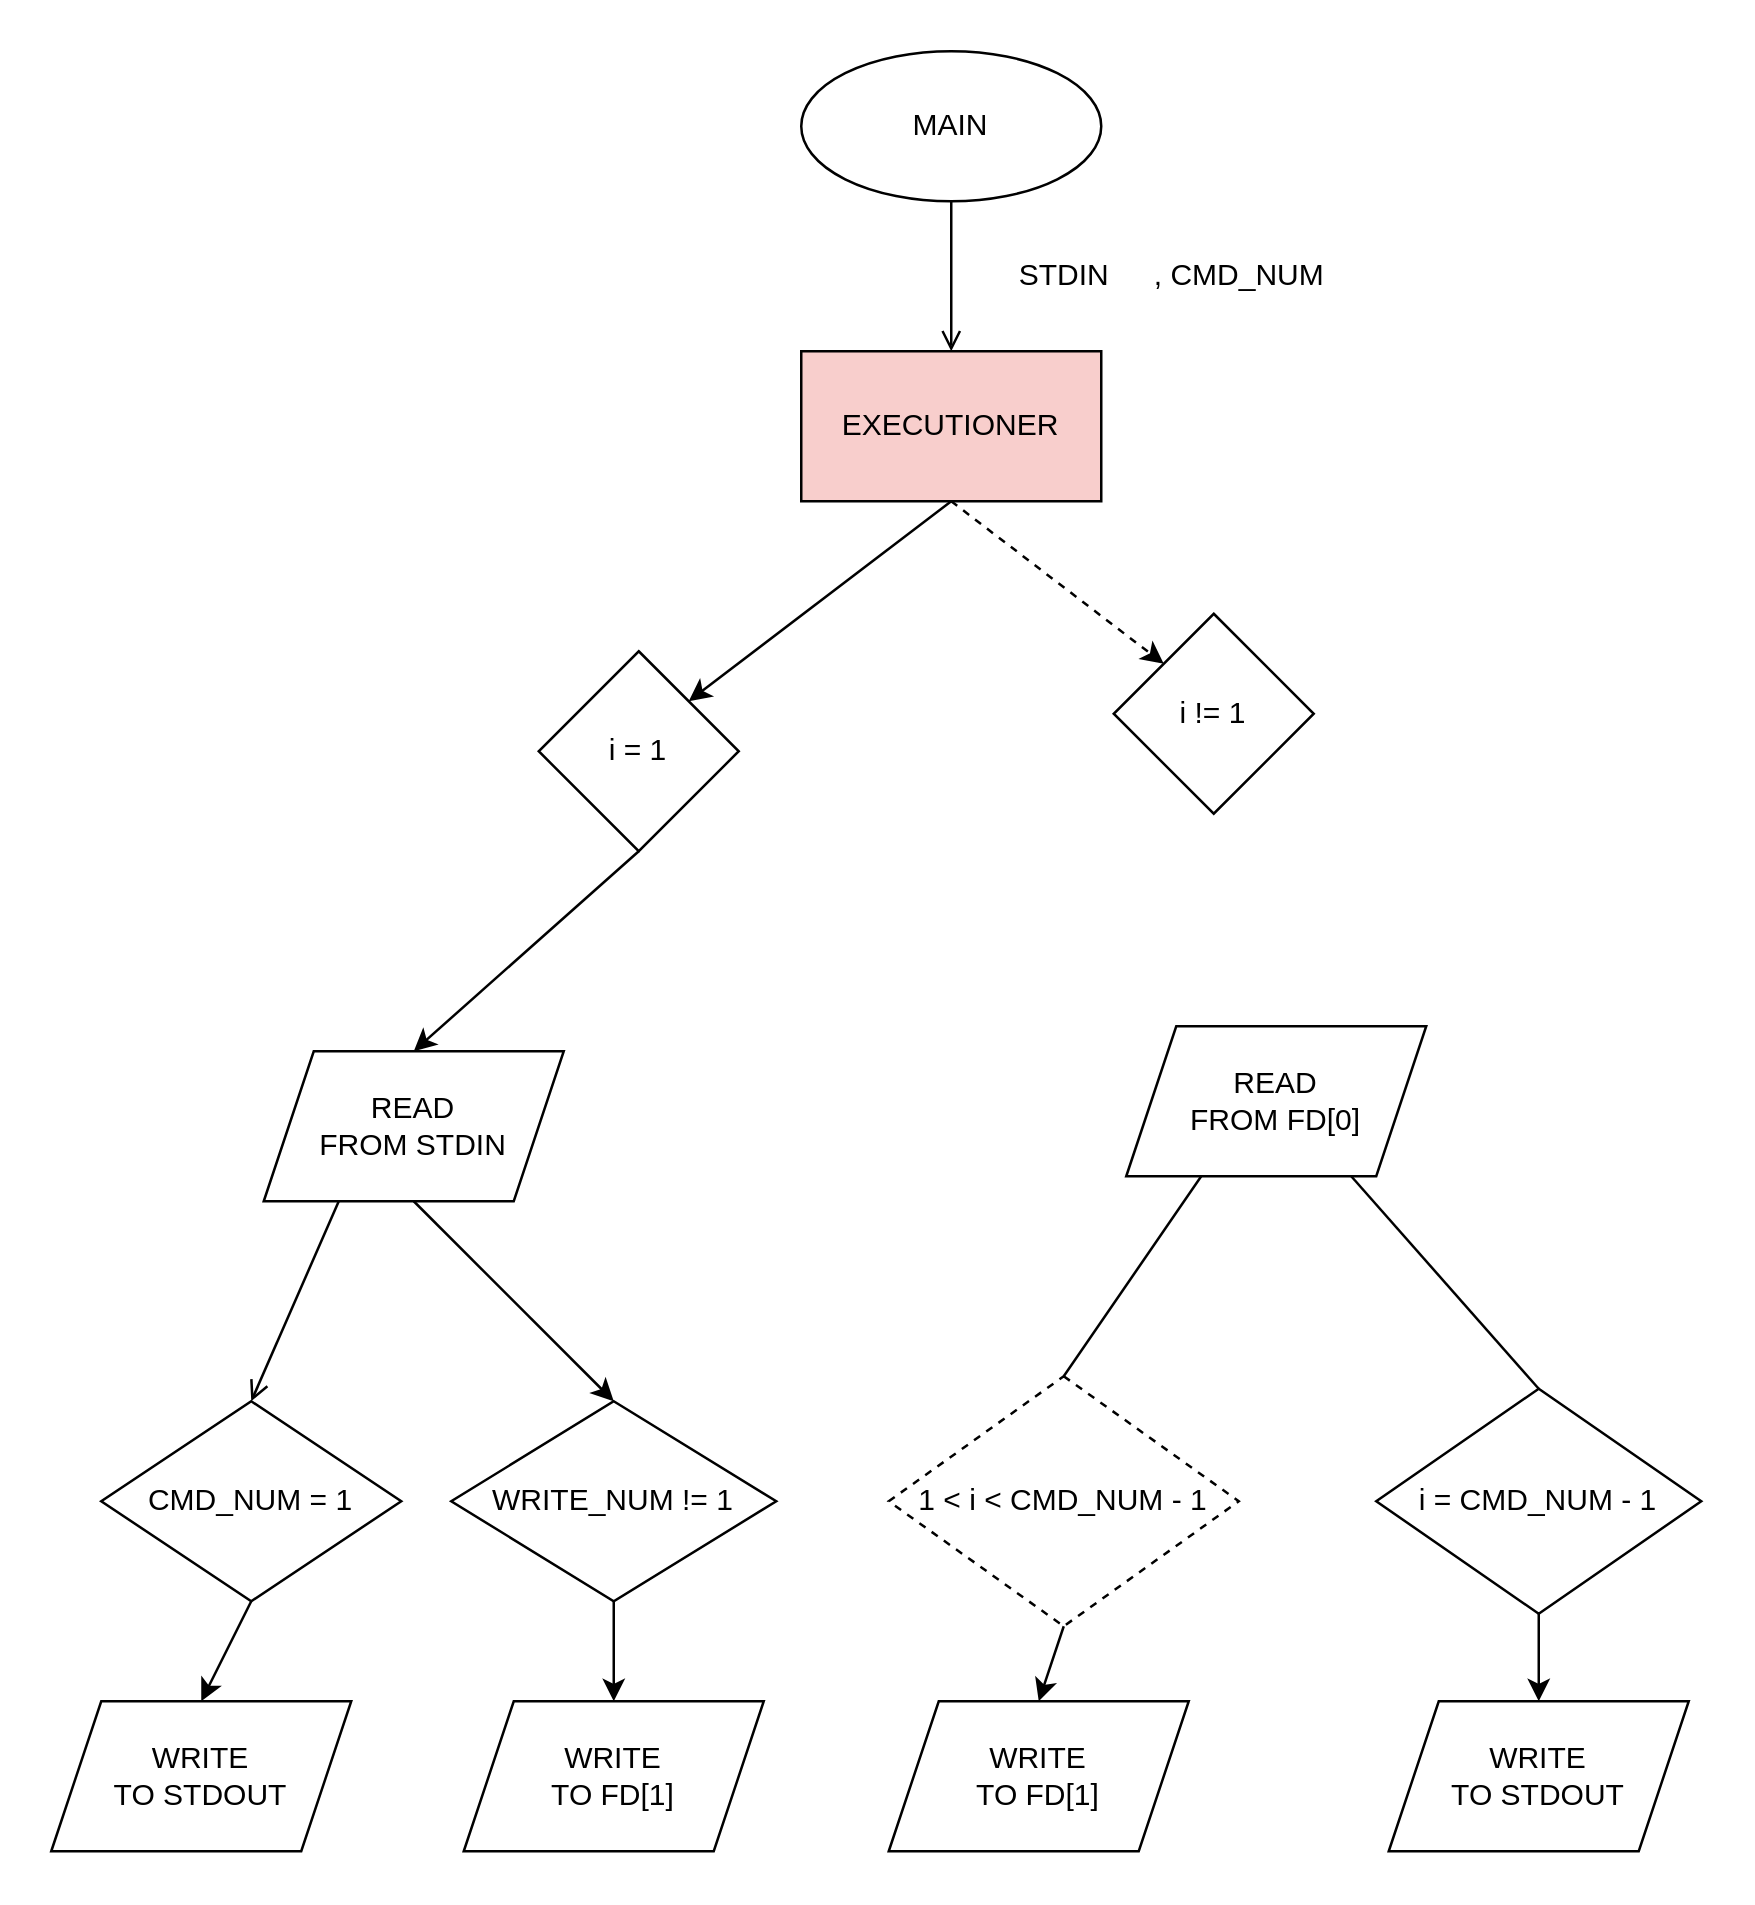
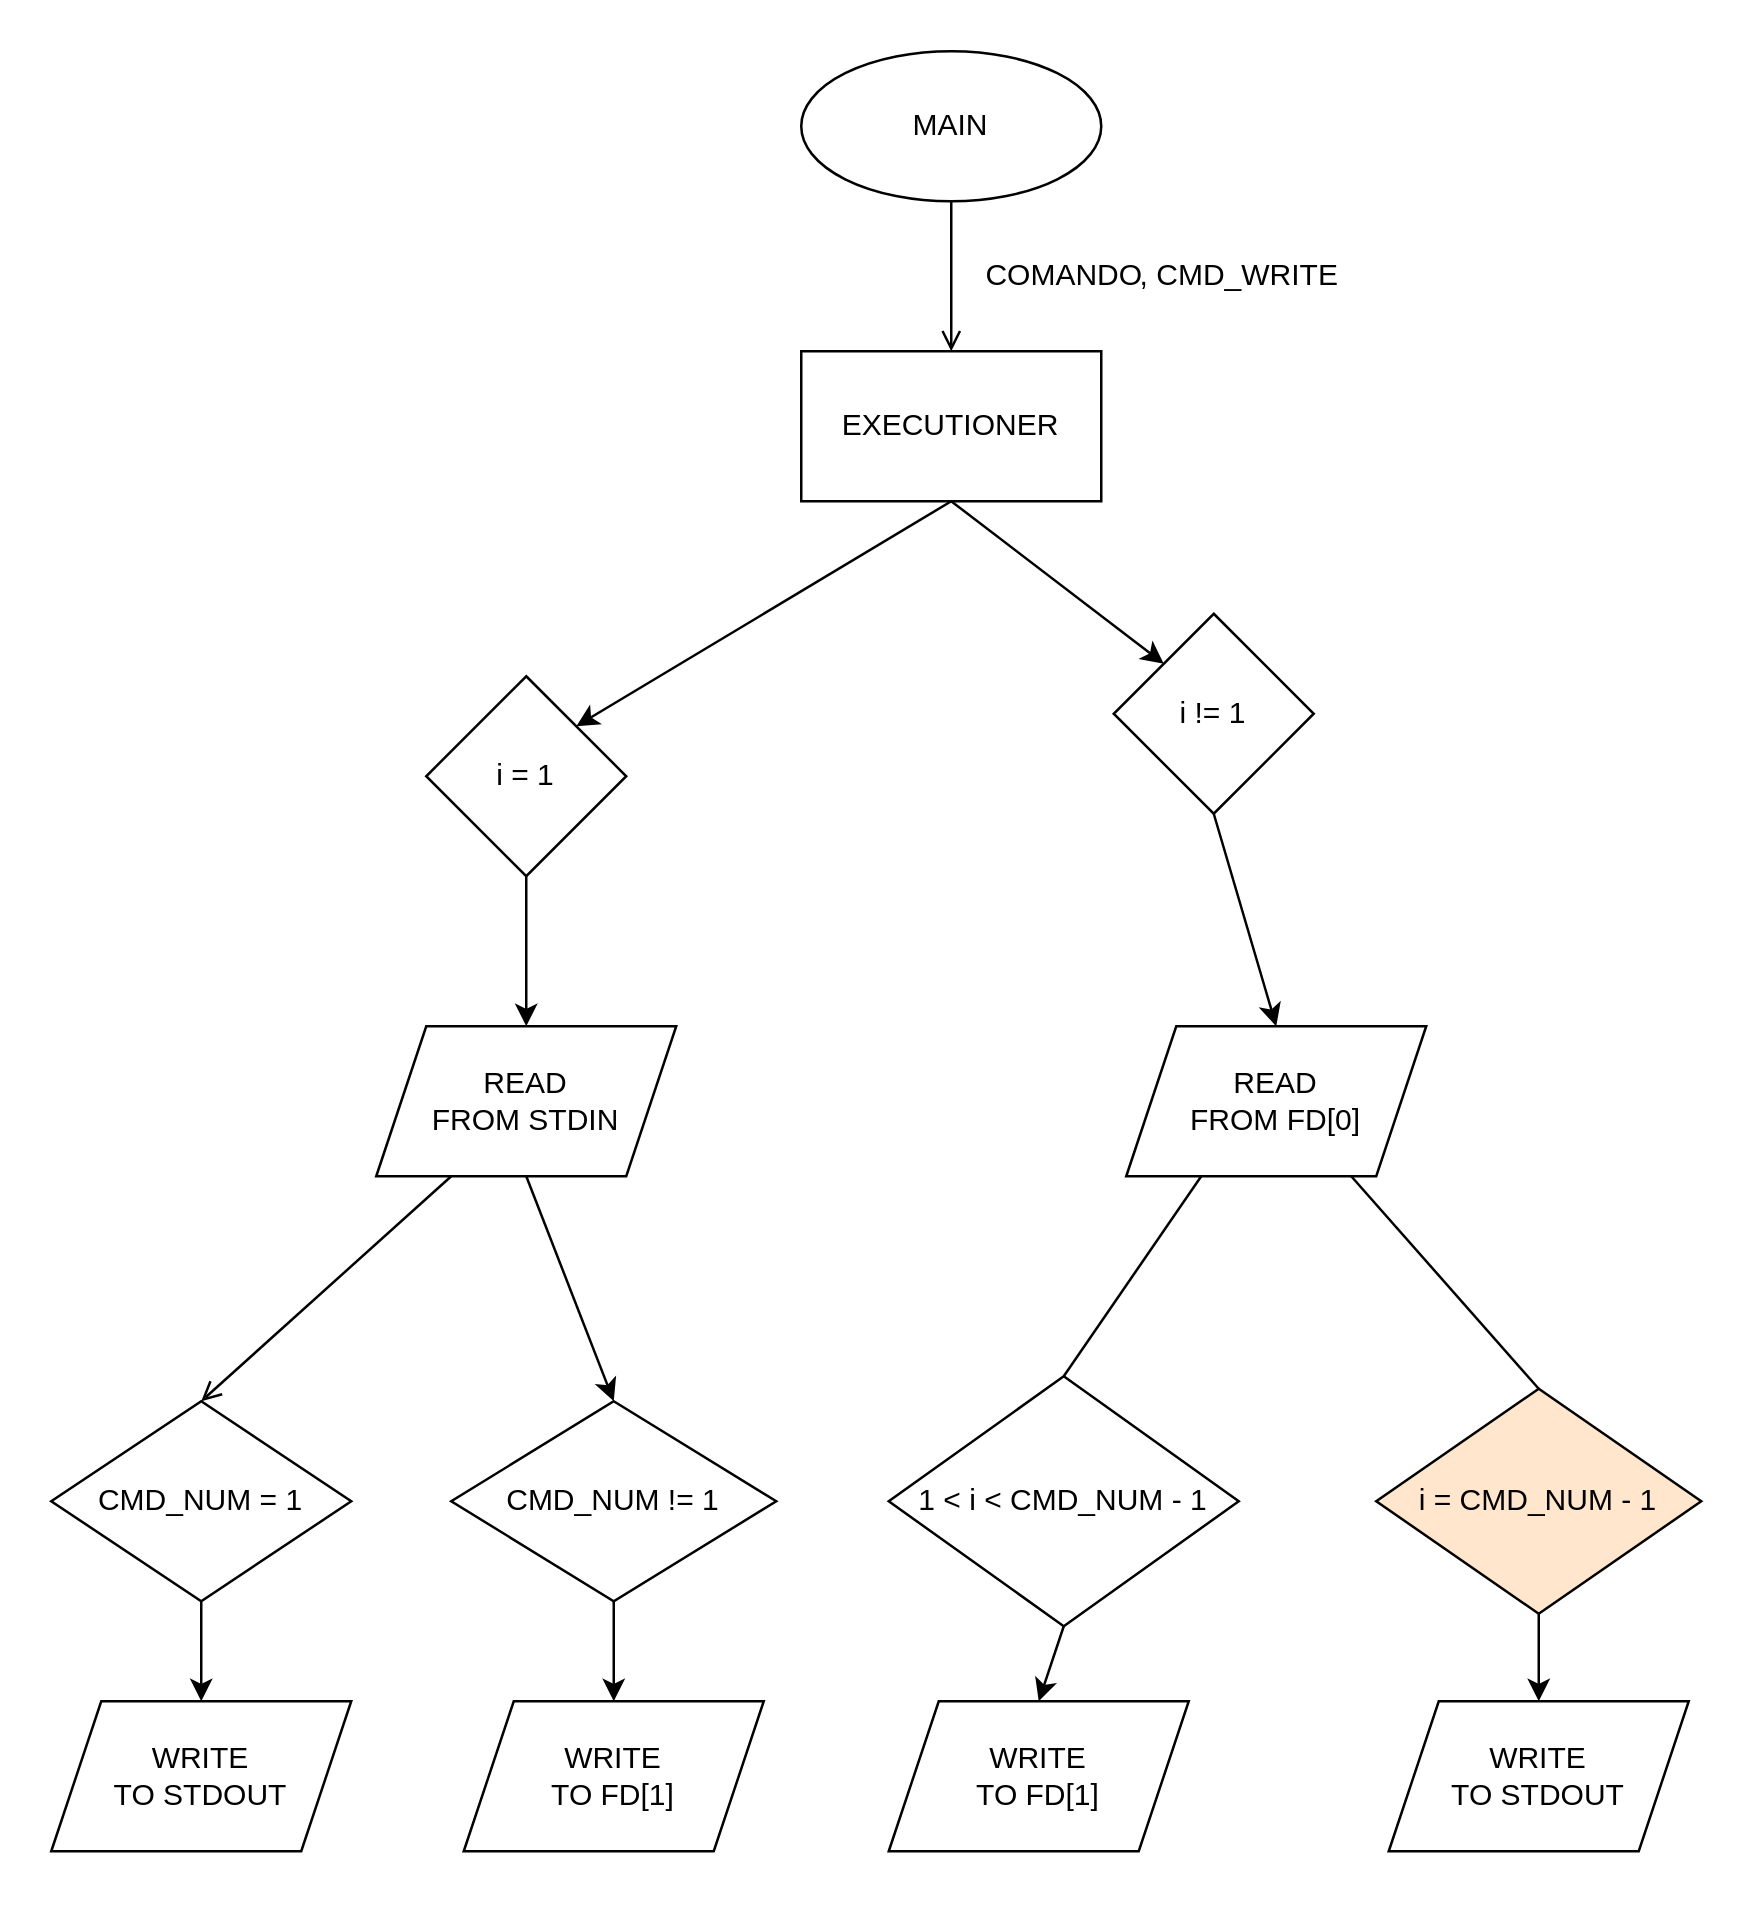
node "STDIN": label "STDIN" -> "COMANDO"
node ", CMD_NUM": label ", CMD_NUM" -> ", CMD_WRITE"
node "EXECUTIONER": fillcolor #f8cecc -> #ffffff
edge "EXECUTIONER" -> "i != 1": style dashed -> solid
node "i = 1": moved (639, 751) -> (526, 776)
edge "i != 1" -> "READ FROM FD[0]": added
node "READ FROM STDIN": moved (414, 1126) -> (526, 1101)
node "CMD_NUM = 1": moved (251, 1501) -> (201, 1501)
node "WRITE_NUM != 1": label "WRITE_NUM != 1" -> "CMD_NUM != 1"
node "1 < i < CMD_NUM - 1": style dashed -> solid
node "i = CMD_NUM - 1": fillcolor #ffffff -> #ffe6cc
